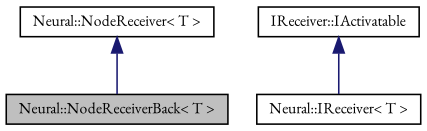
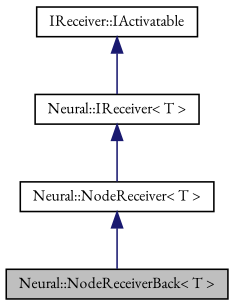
edge "Neural::NodeReceiver< T >" -> "Neural::IReceiver< T >": added
